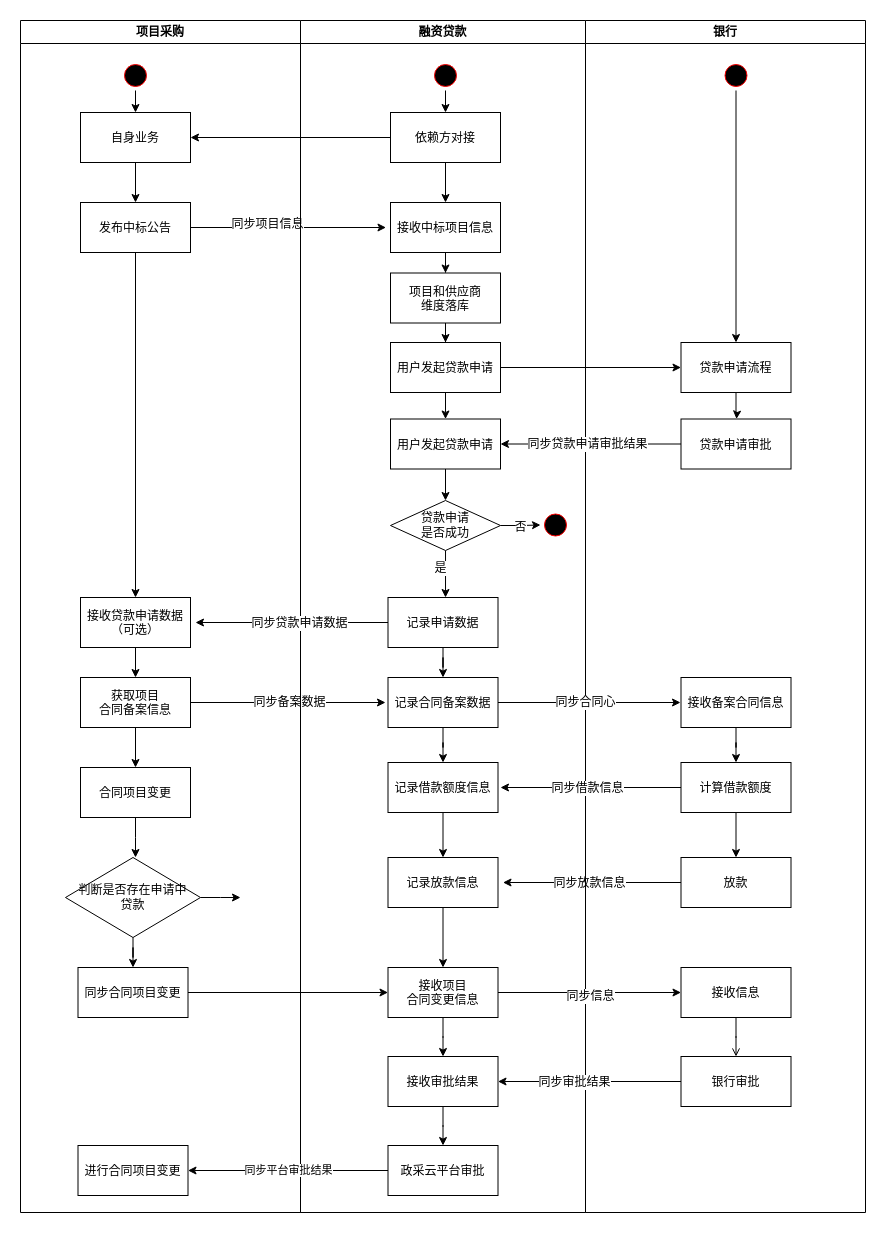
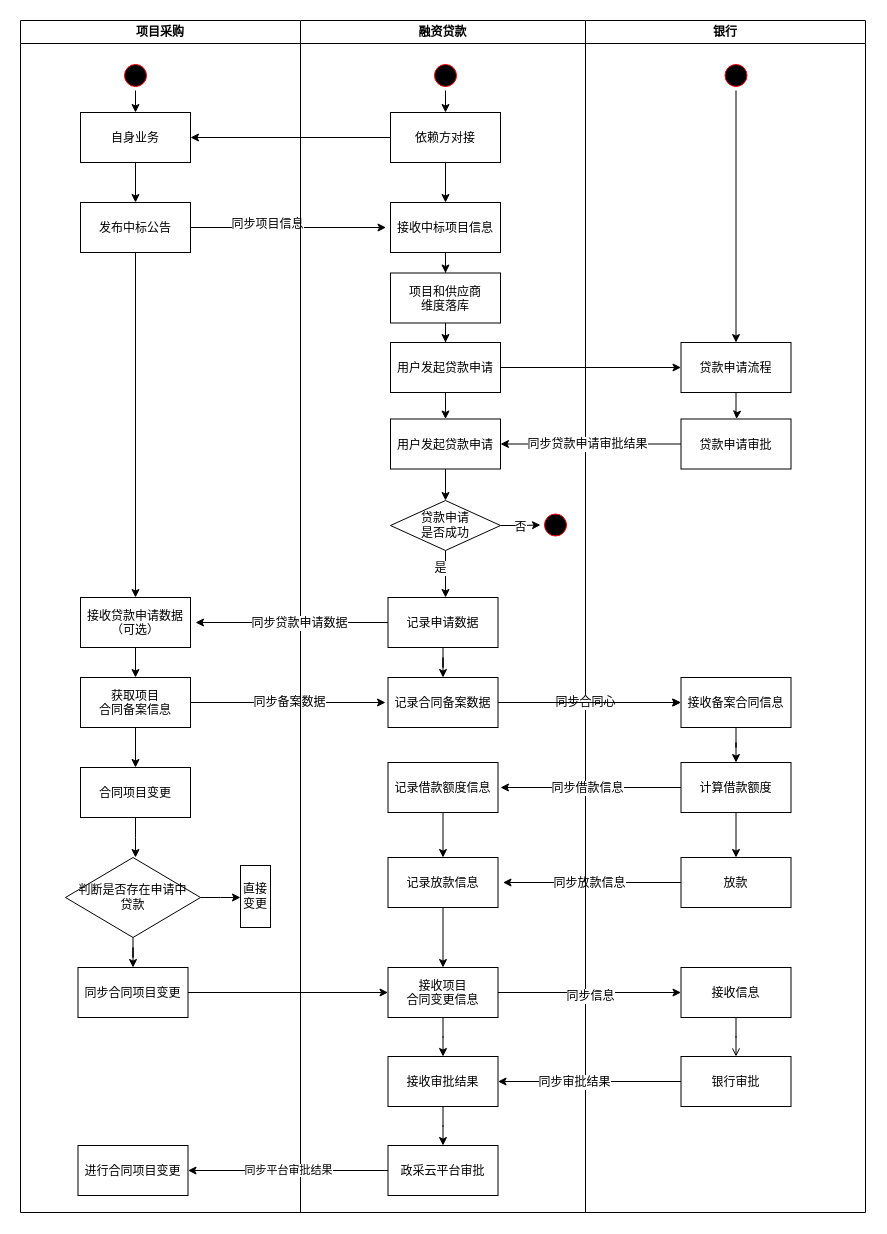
edge "记录合同备案数据" -> "记录借款额度信息": now "记录合同备案数据" -> "接收备案合同信息"
node "直接变更": added
